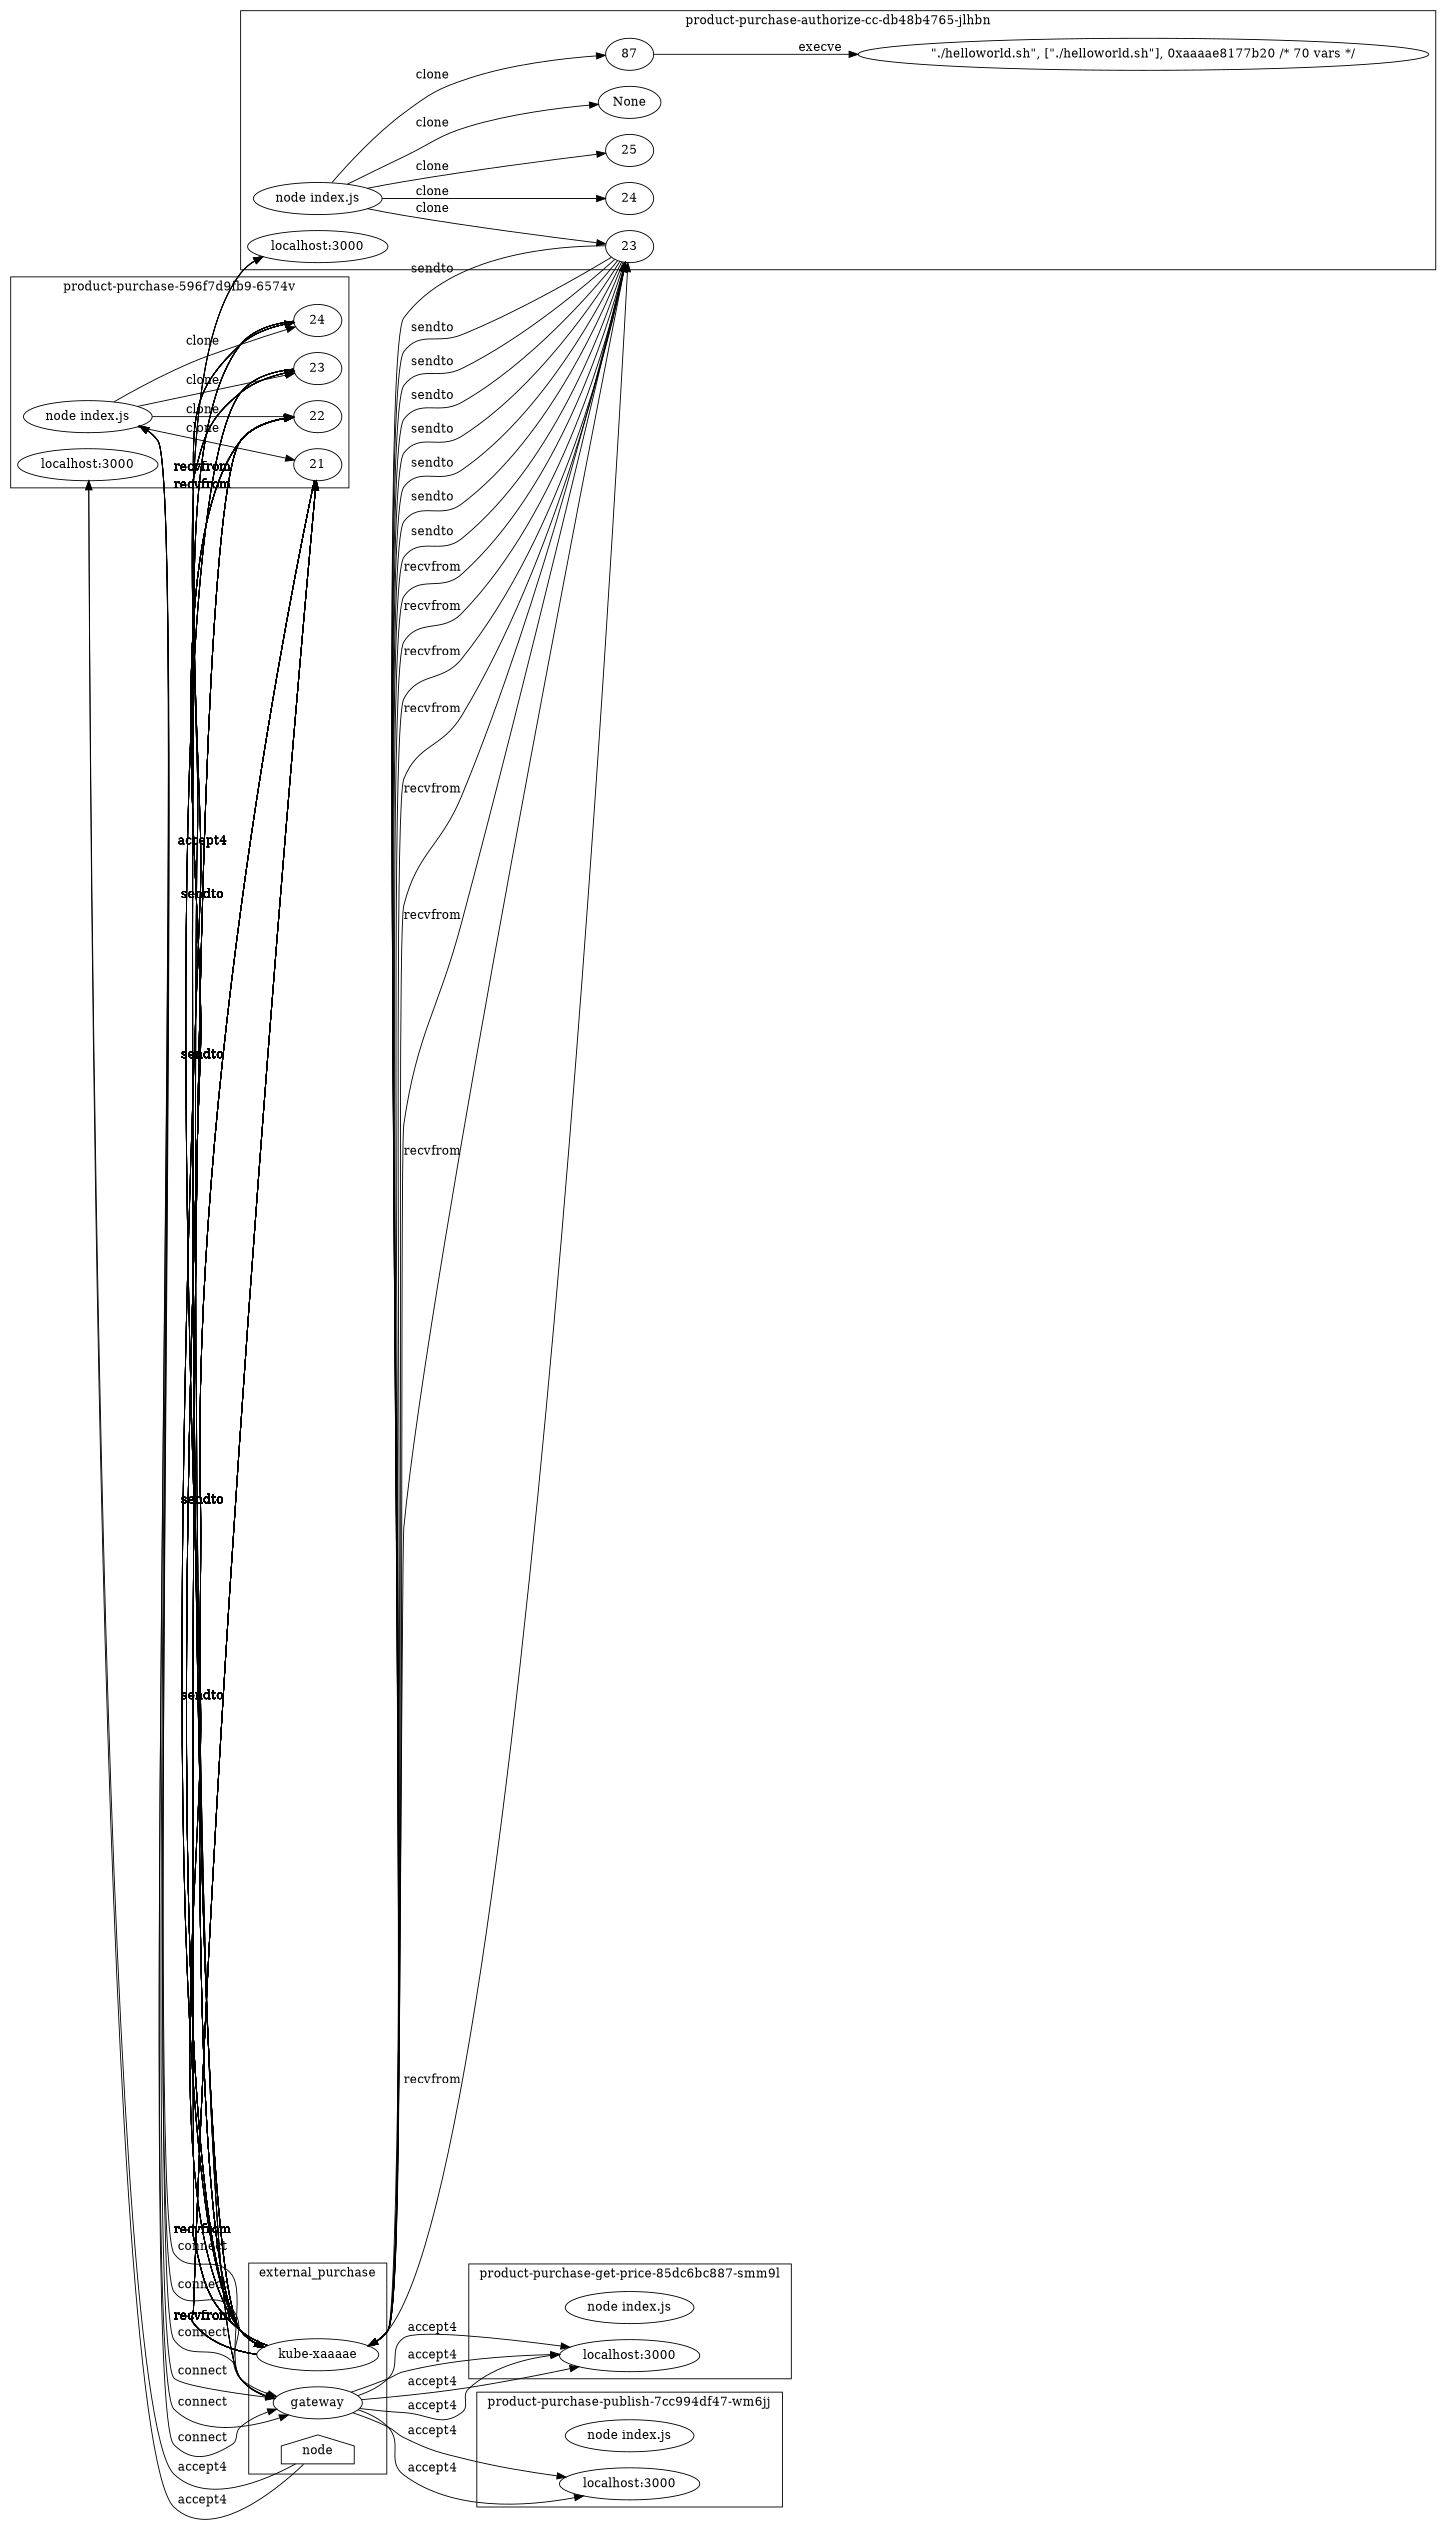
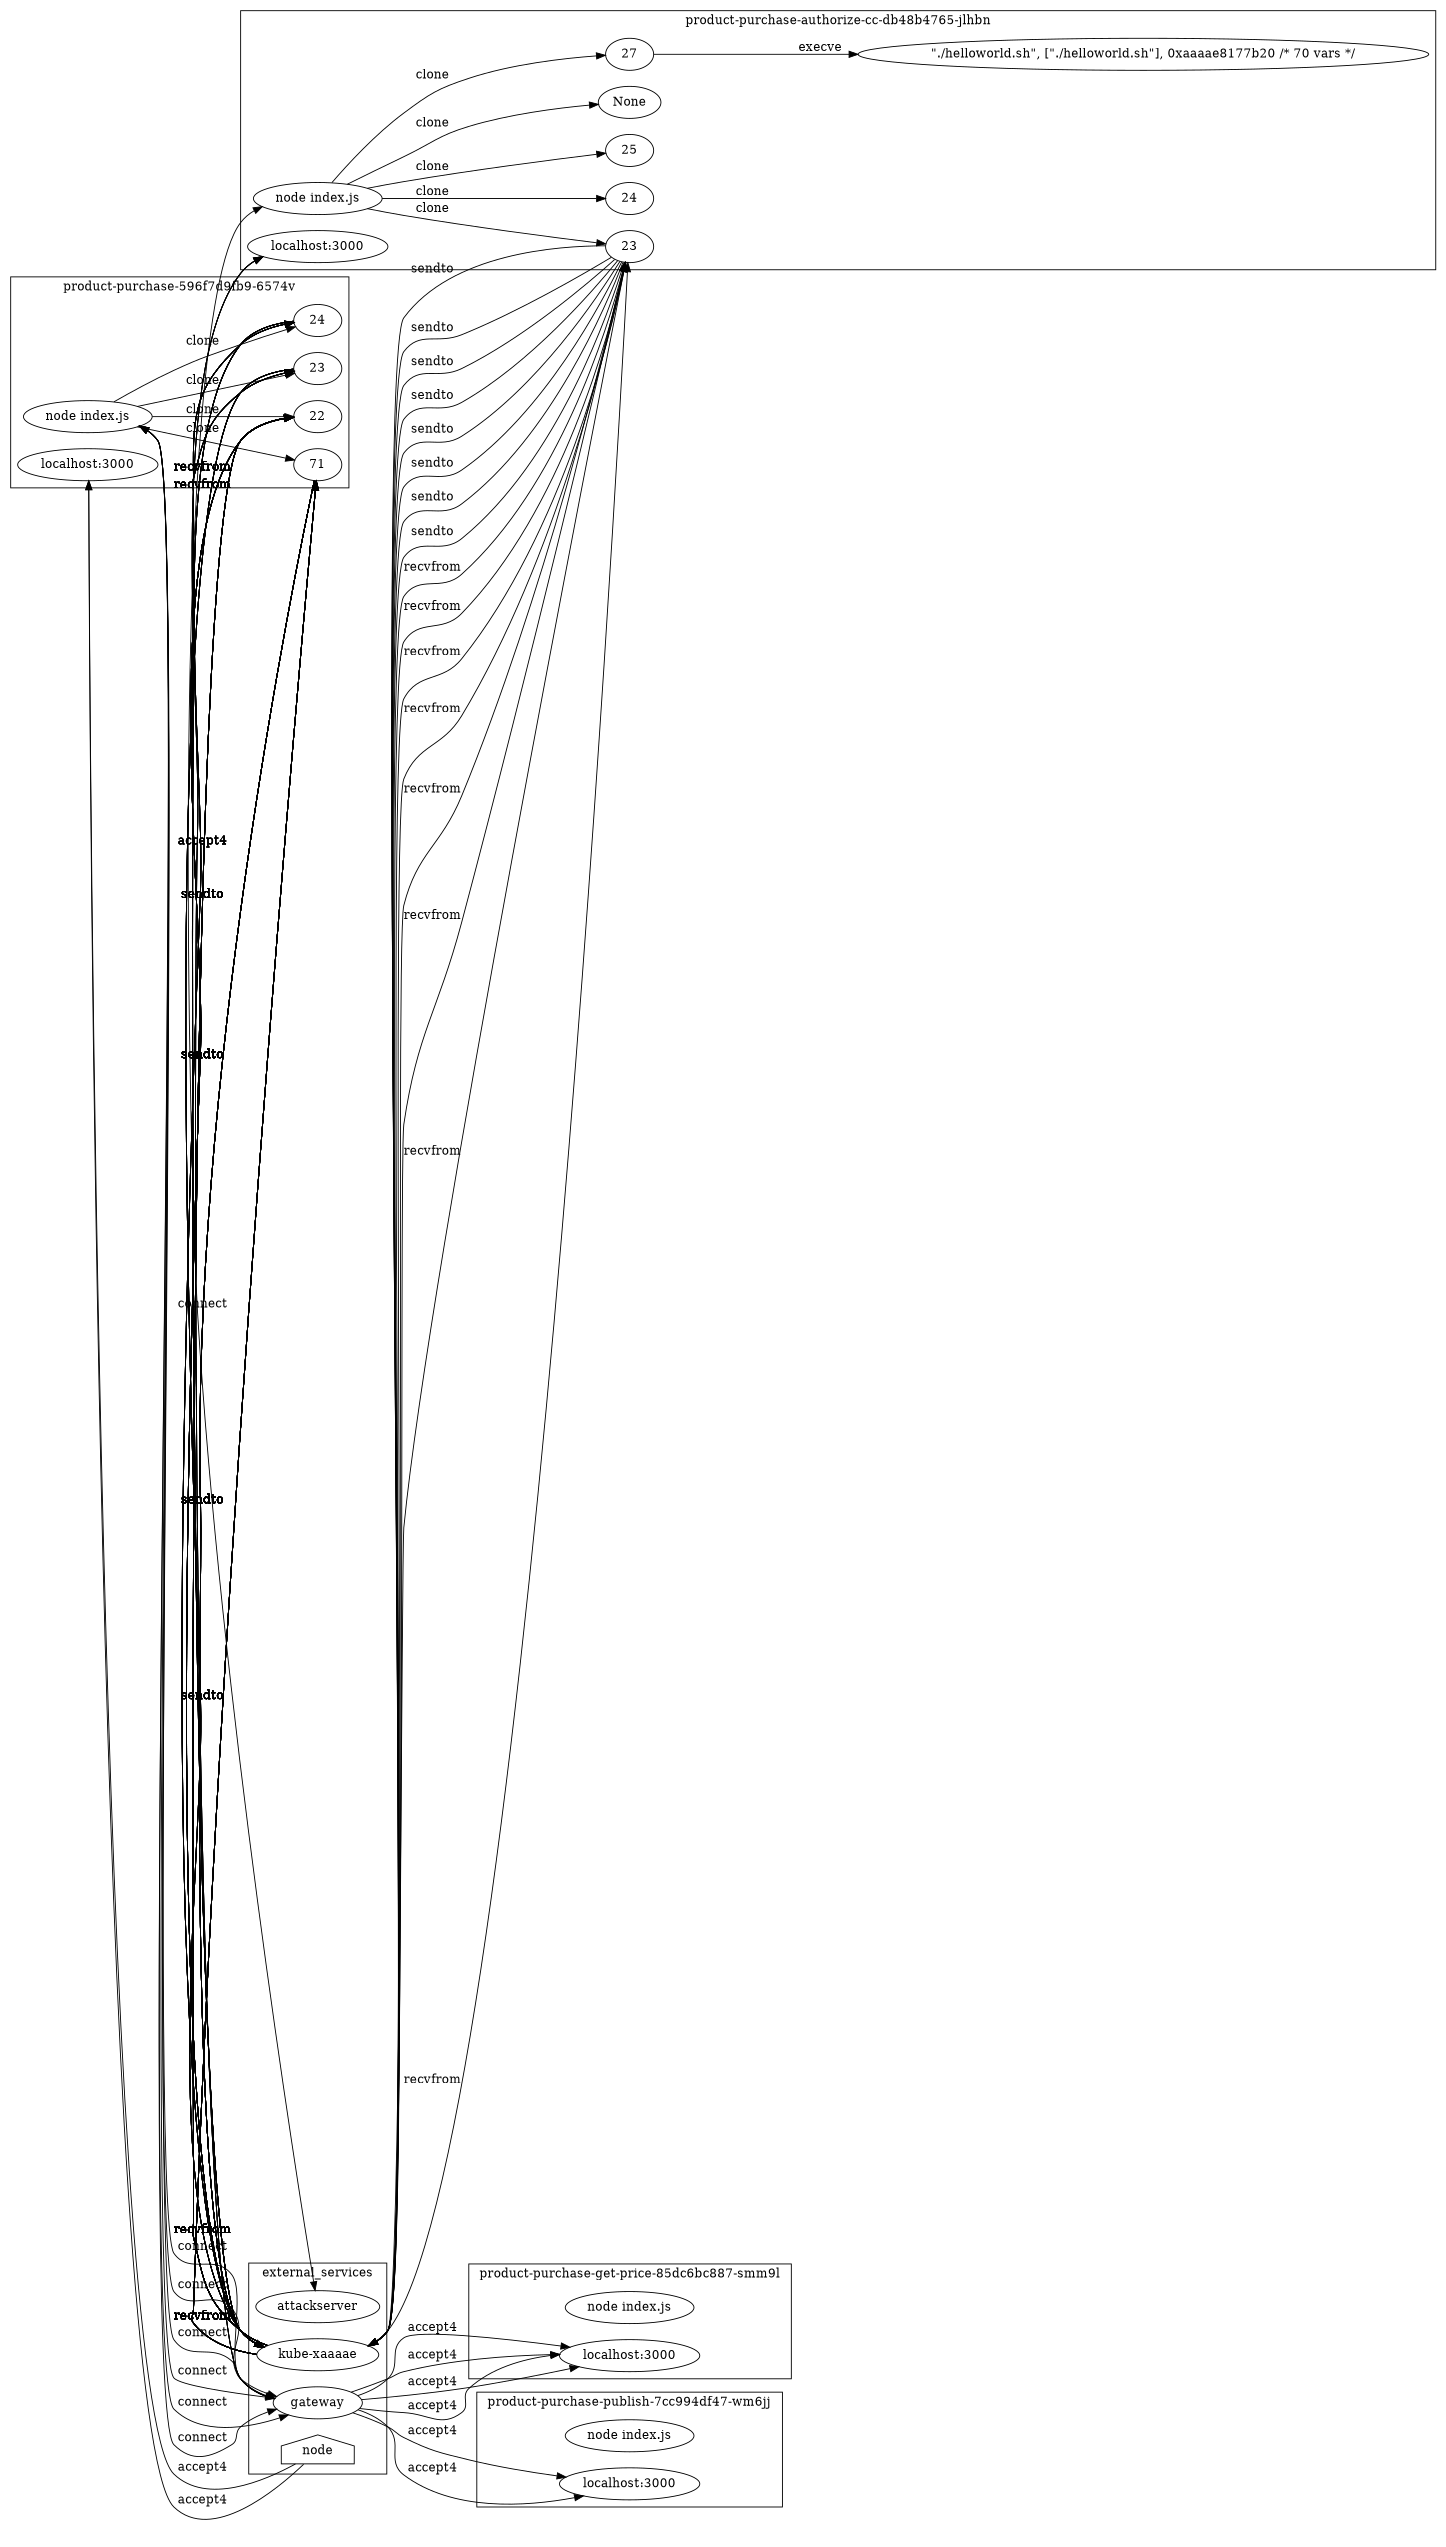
node "87": label "87" -> "27"
node "21": label "21" -> "71"
cluster "external_purchase": label "external_purchase" -> "external_services"
node "attackserver": added
